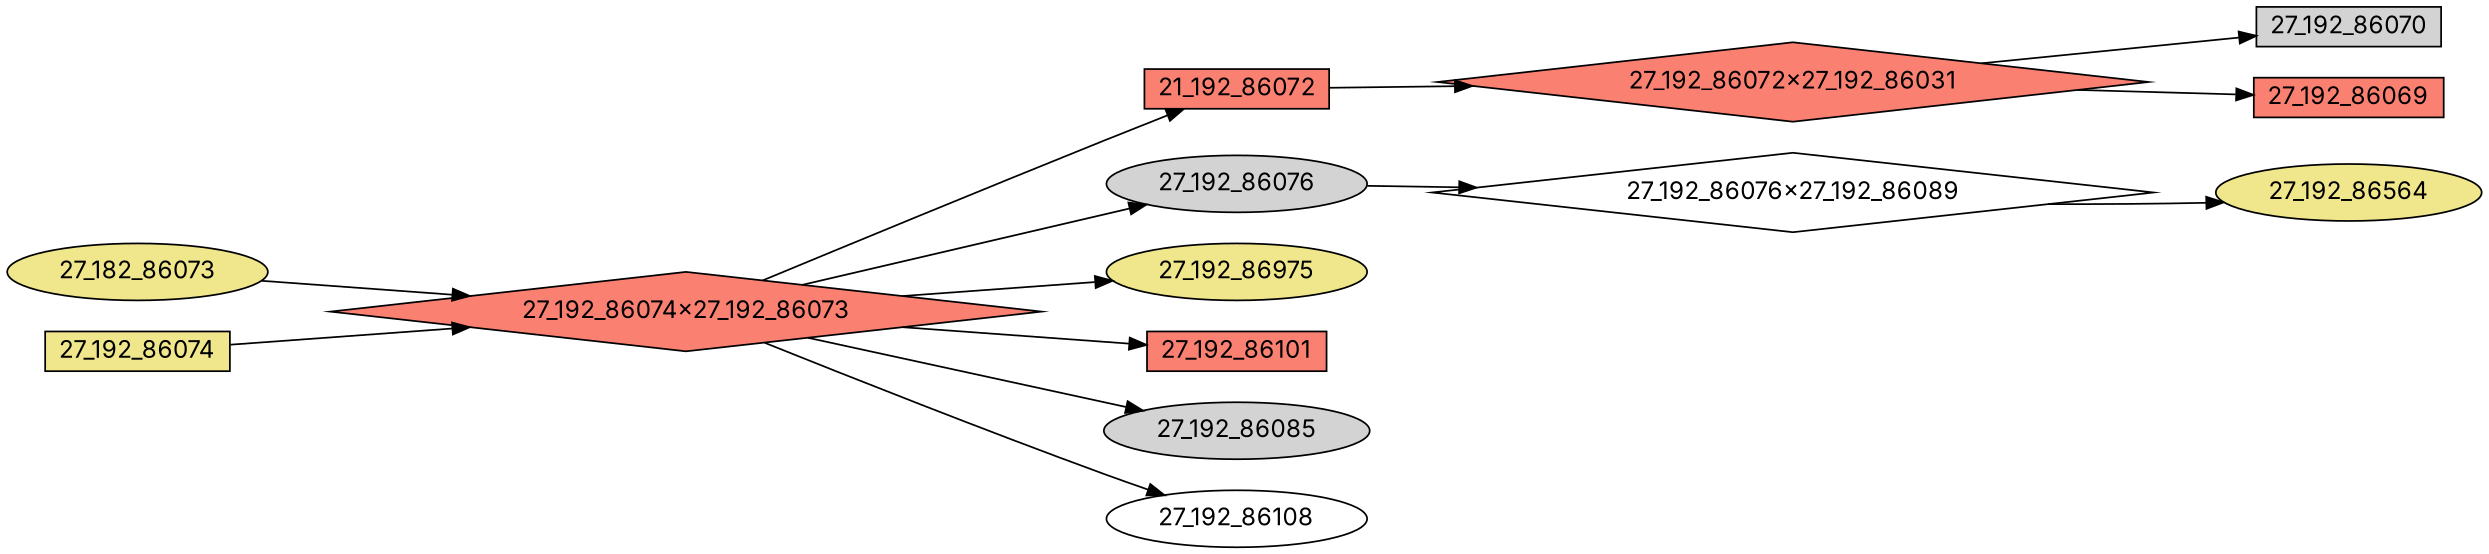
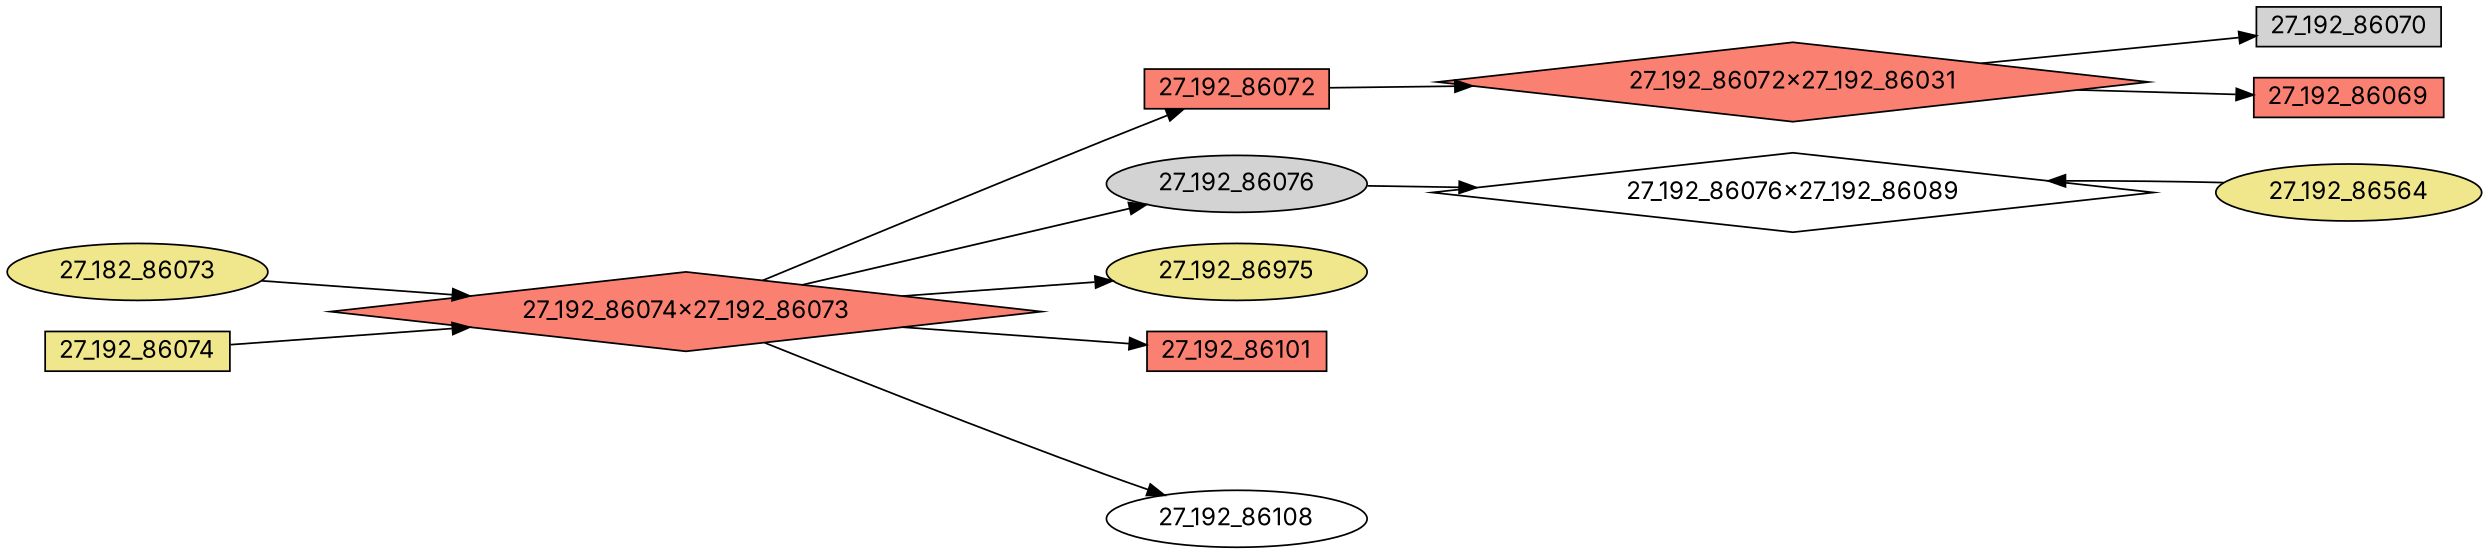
node "21_192_86072": label "21_192_86072" -> "27_192_86072"
edge "27_192_86076x27_192_86089" -> "27_192_86564": reversed
node "27_192_86085": removed
